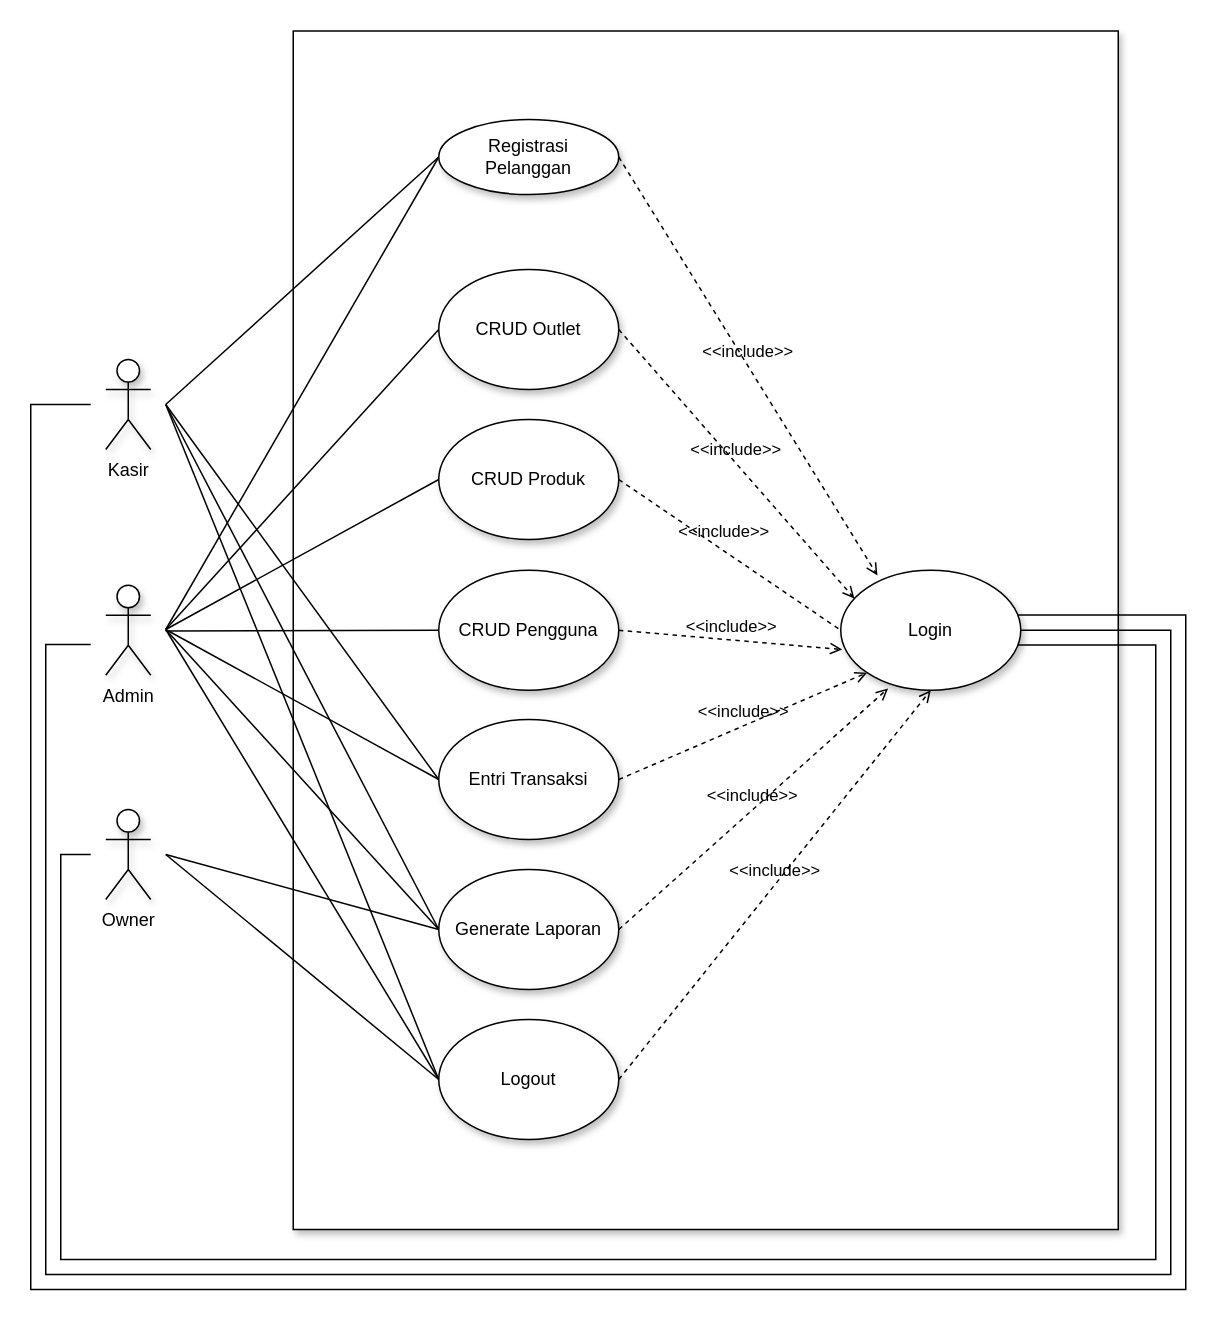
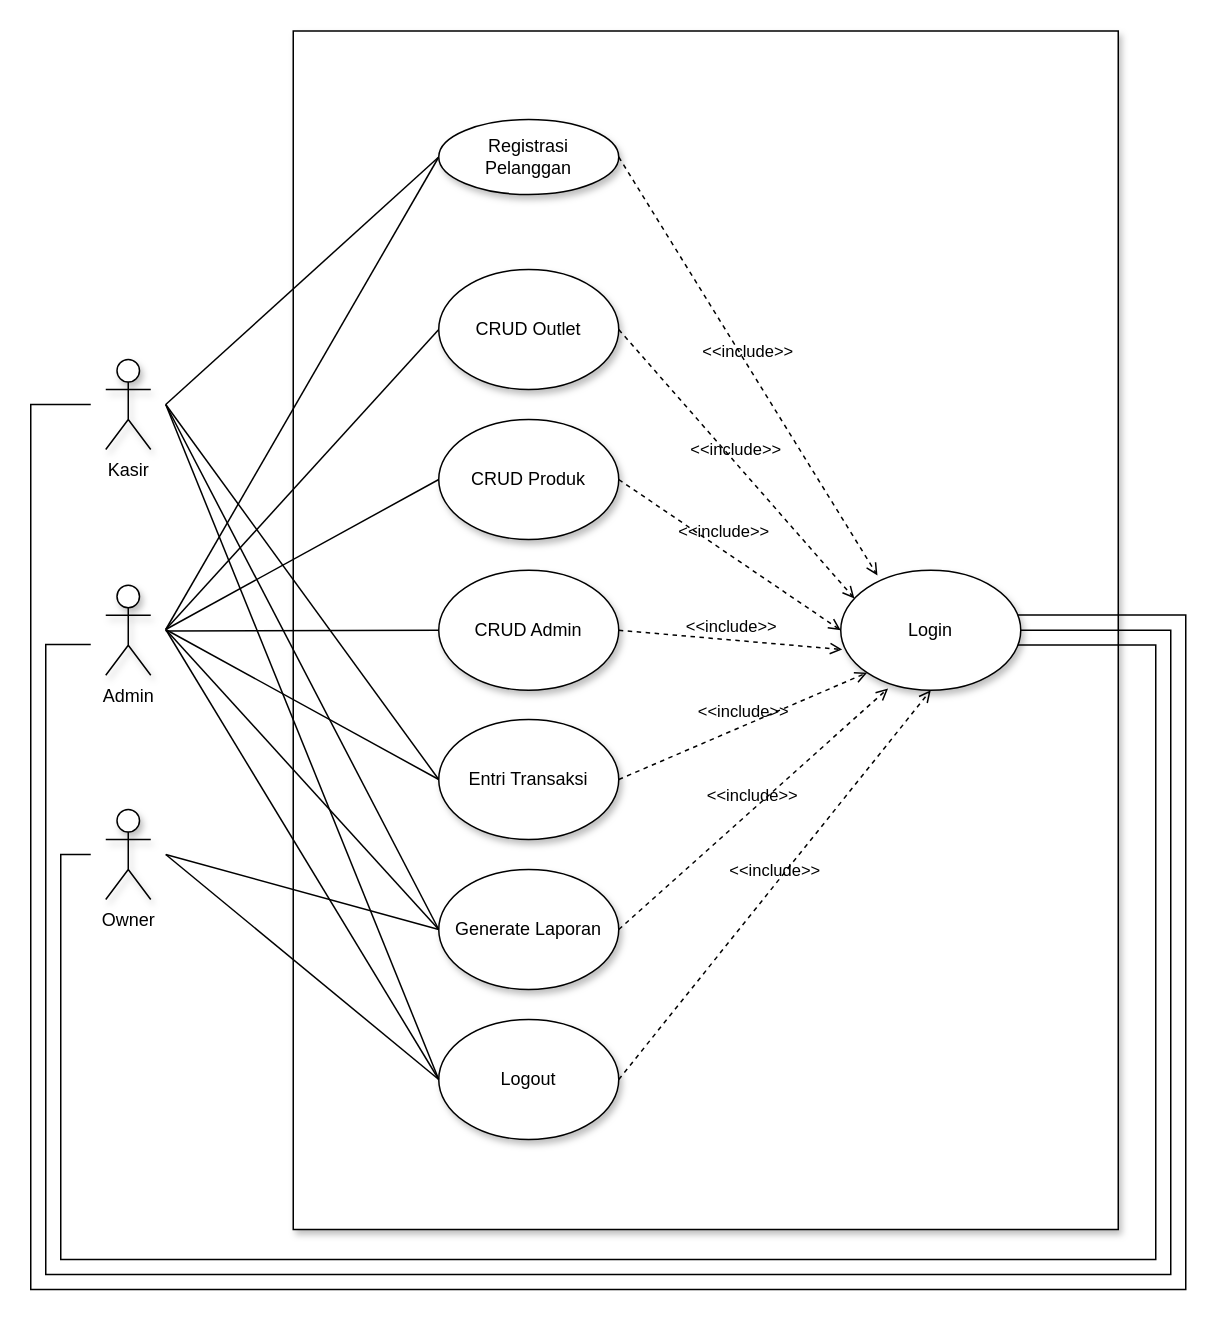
edge "CRUD Produk" -- "Login": arrowhead none -> open
node "CRUD Pengguna": label "CRUD Pengguna" -> "CRUD Admin"
